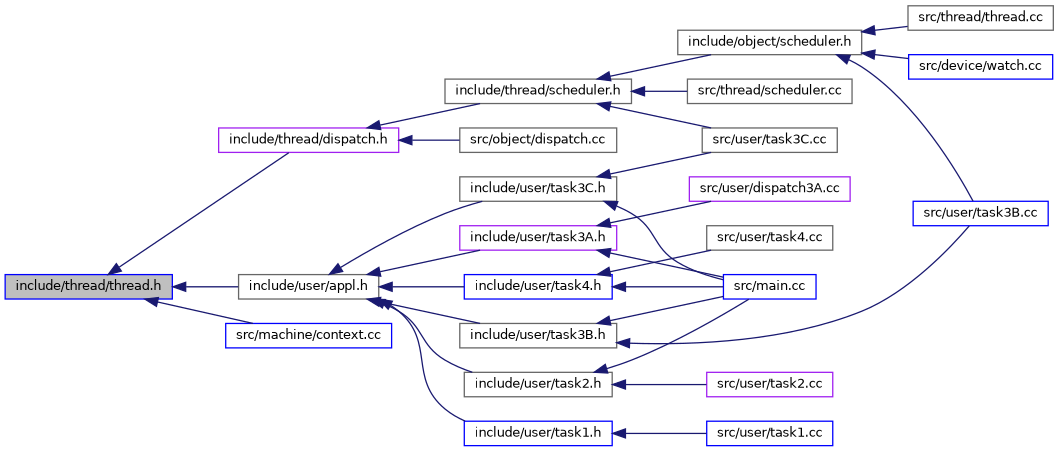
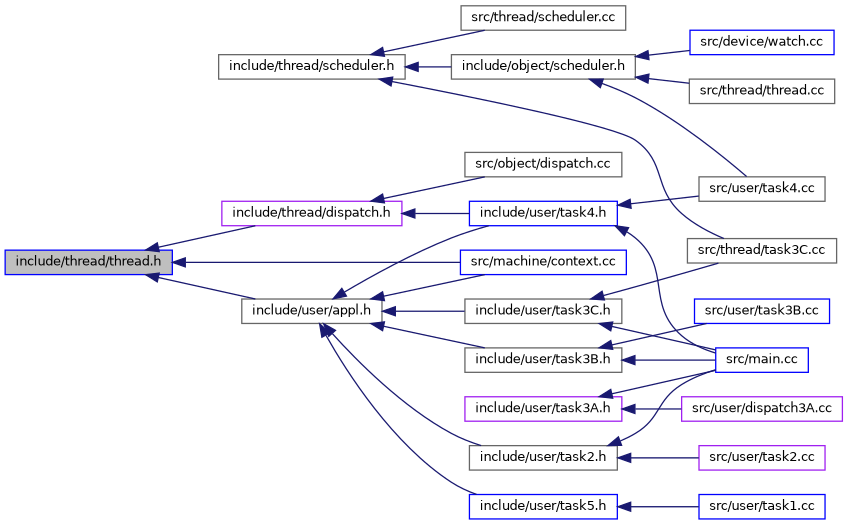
edge "include/thread/scheduler.h" -> "include/thread/dispatch.h": now "include/user/task4.h" -> "include/thread/dispatch.h"
edge "src/user/task3B.cc" -> "include/object/scheduler.h": now "src/user/task4.cc" -> "include/object/scheduler.h"
node "src/user/task3C.cc": label "src/user/task3C.cc" -> "src/thread/task3C.cc"
edge "include/user/task3A.h" -> "include/user/appl.h": now "src/machine/context.cc" -> "include/user/appl.h"
node "include/user/task1.h": label "include/user/task1.h" -> "include/user/task5.h"
